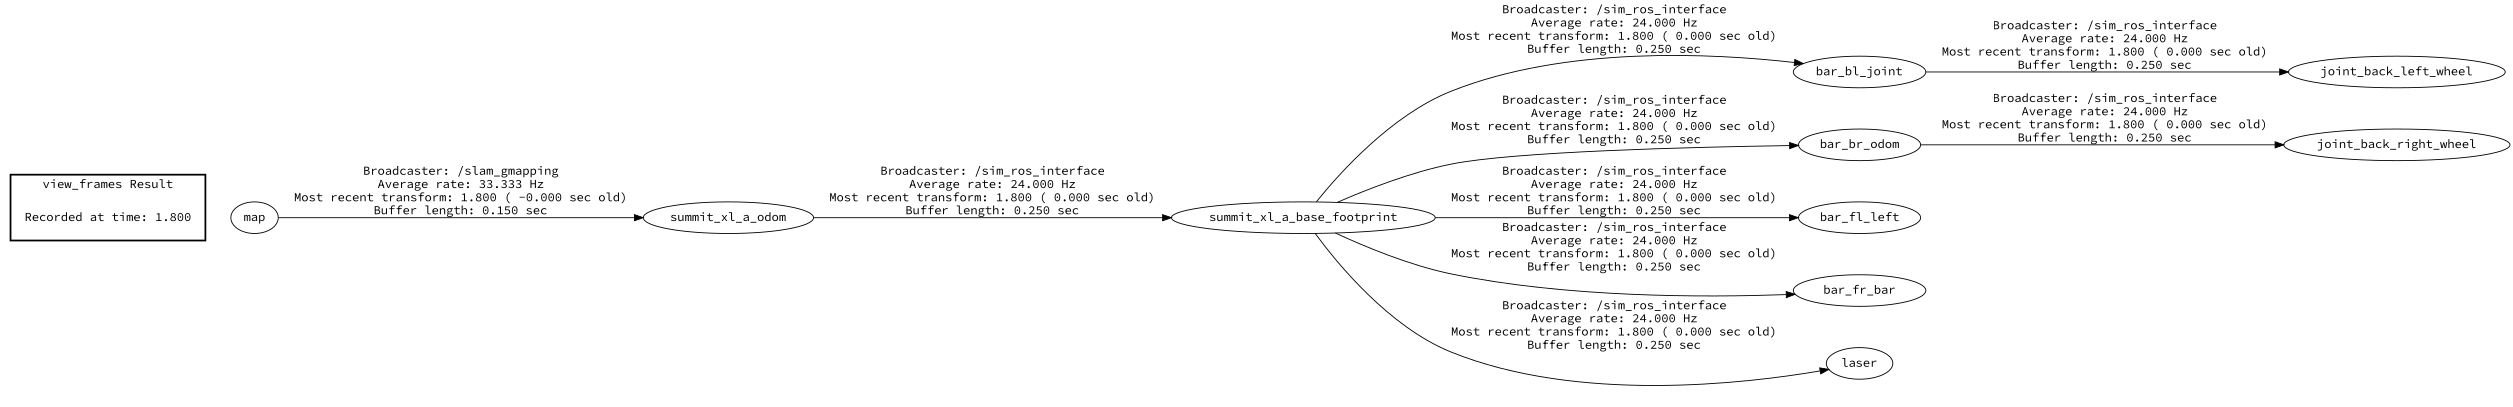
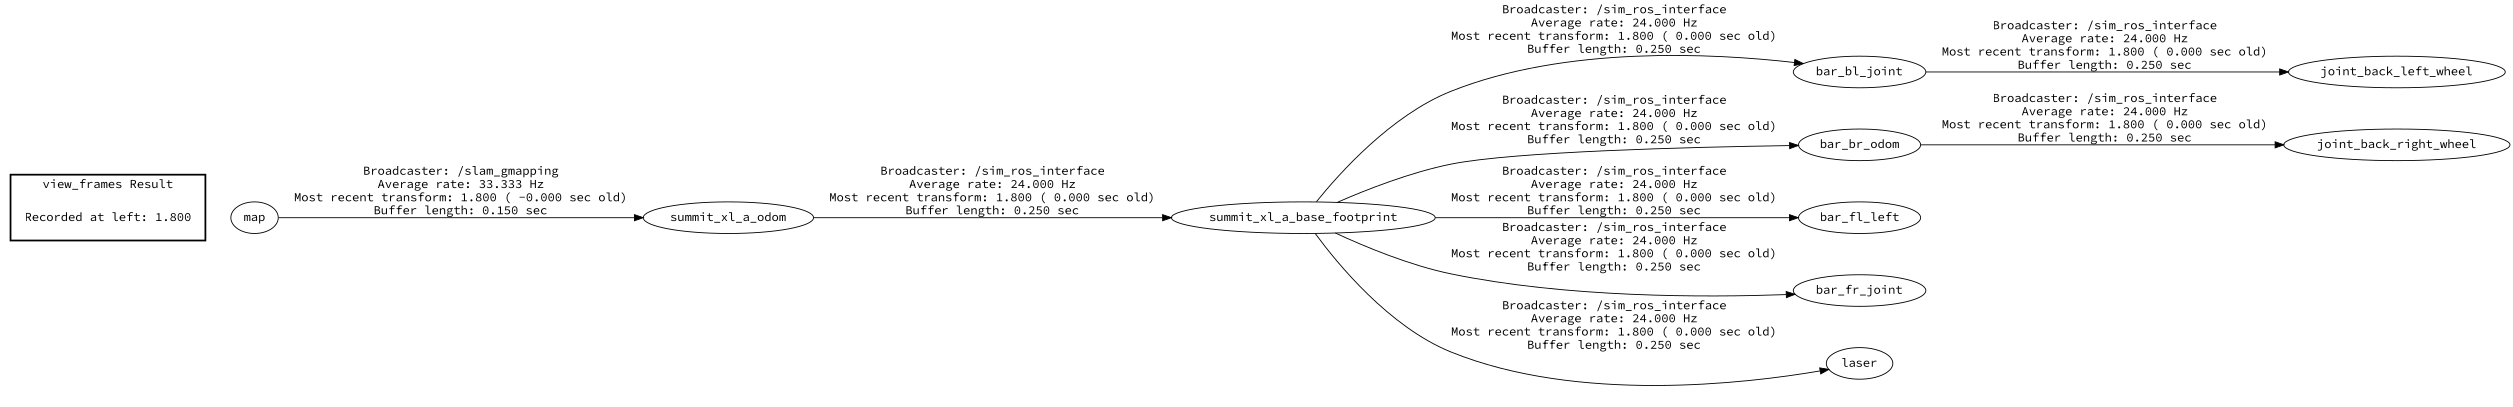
node "Recorded at time: 1.800": label "Recorded at time: 1.800" -> "Recorded at left: 1.800"
node "bar_fr_bar": label "bar_fr_bar" -> "bar_fr_joint"
